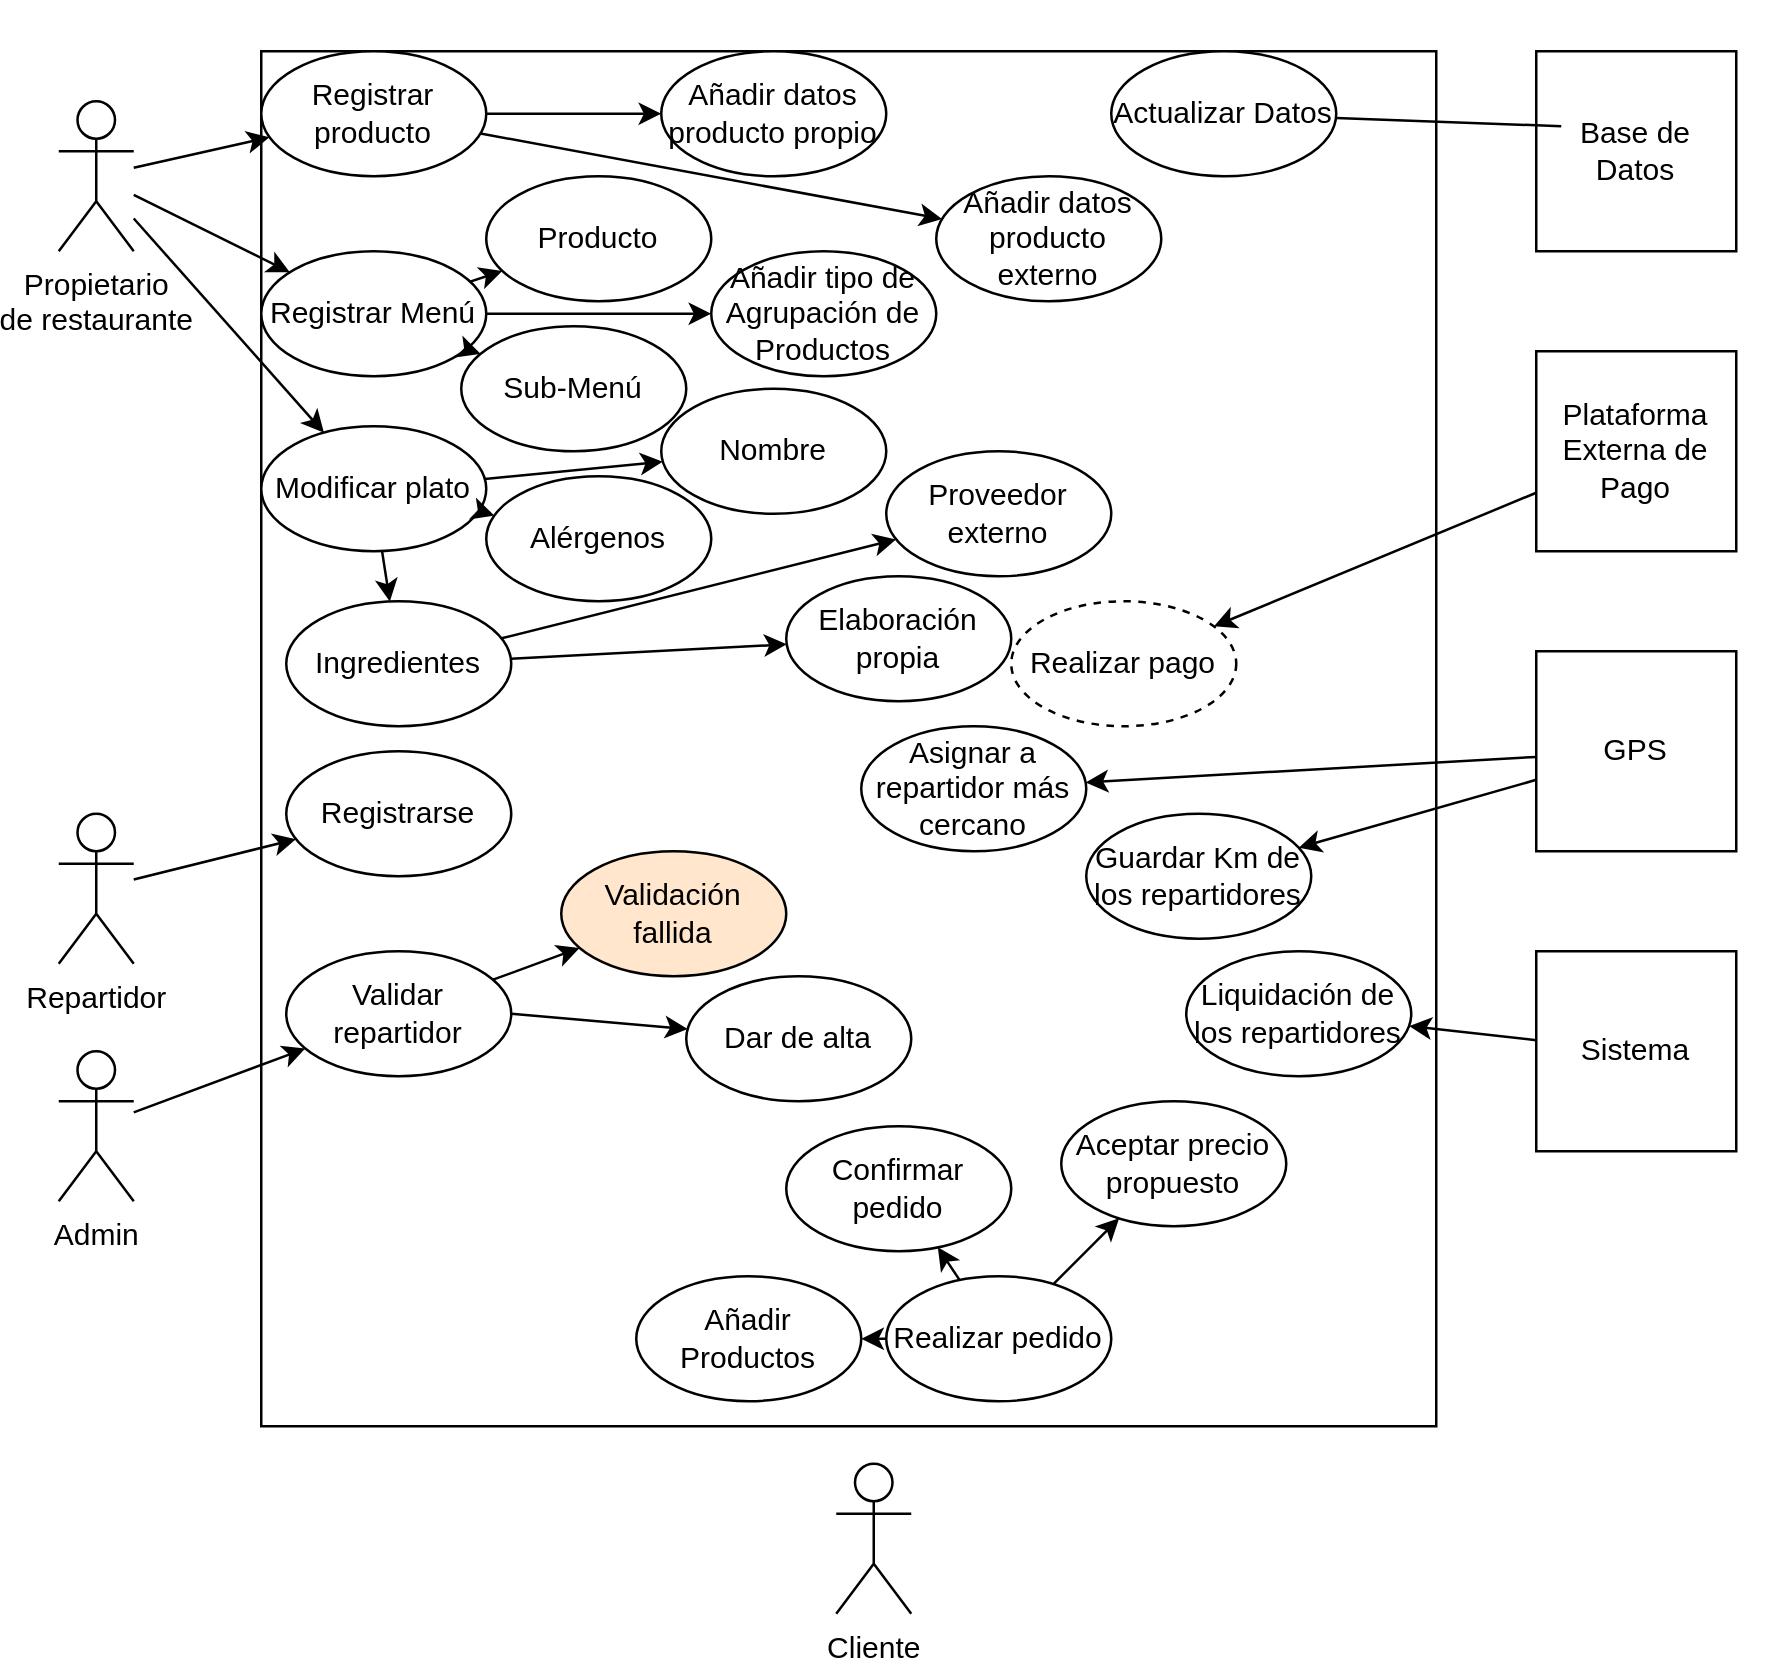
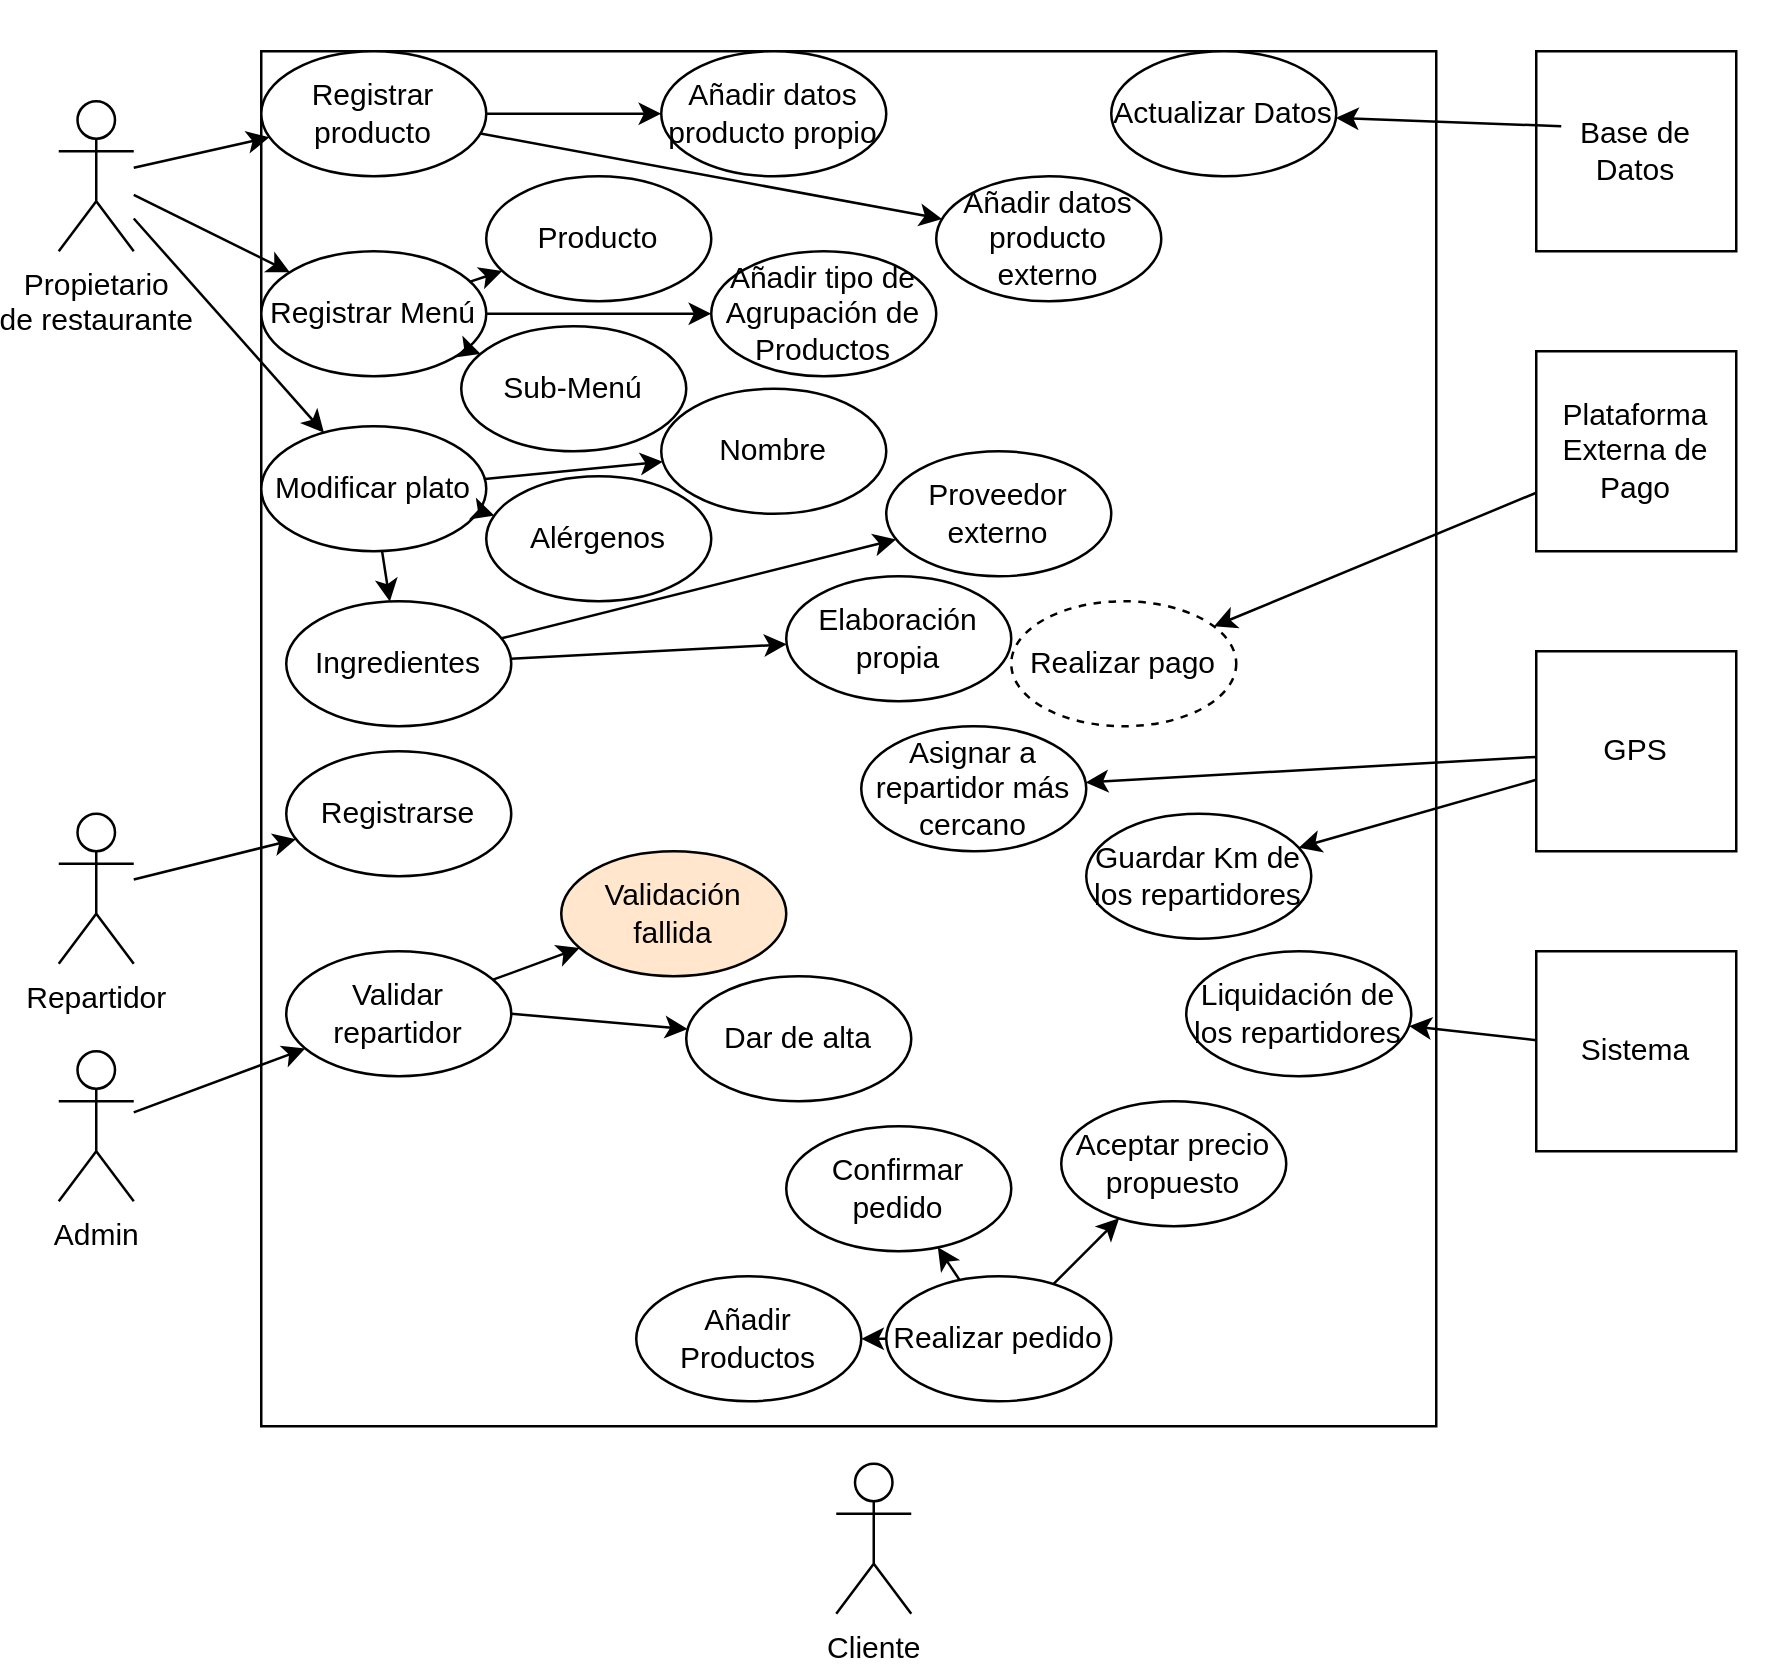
edge "Actualizar Datos" -- "Base de Datos": arrowhead none -> classic
